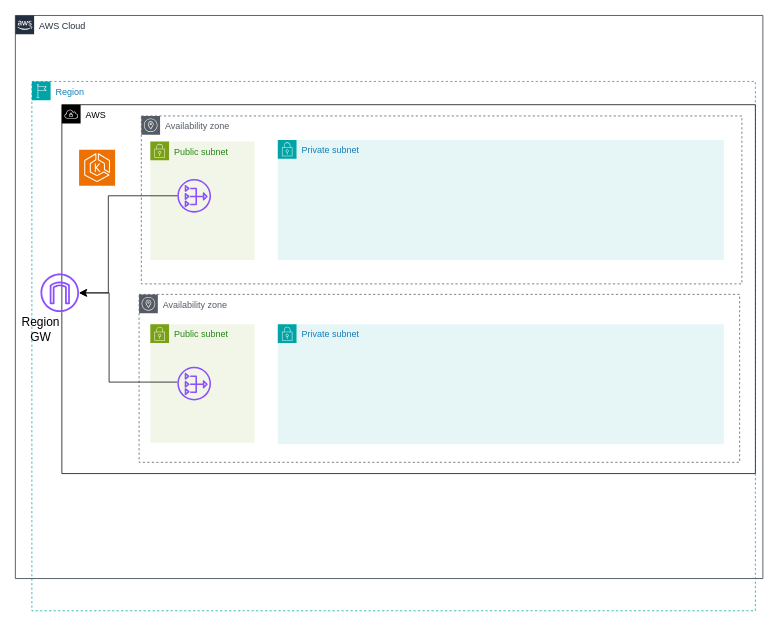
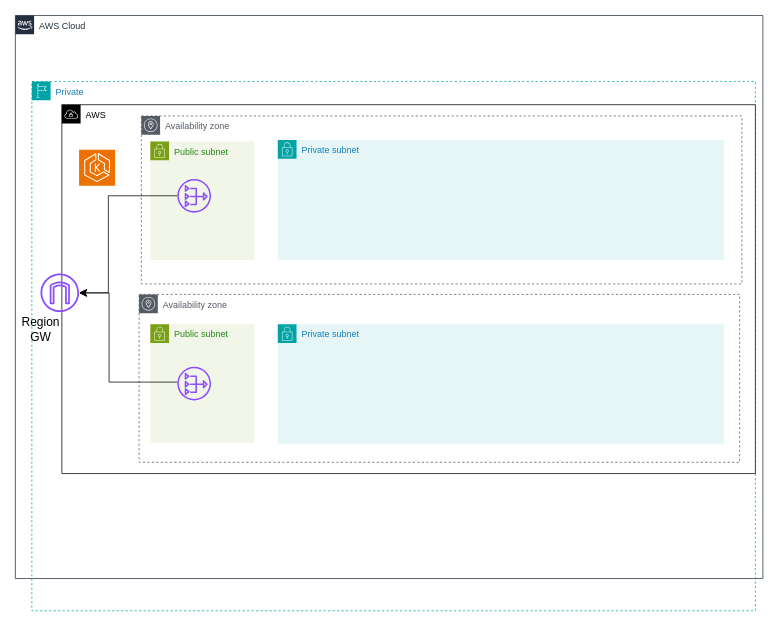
node "Region": label "Region" -> "Private"
